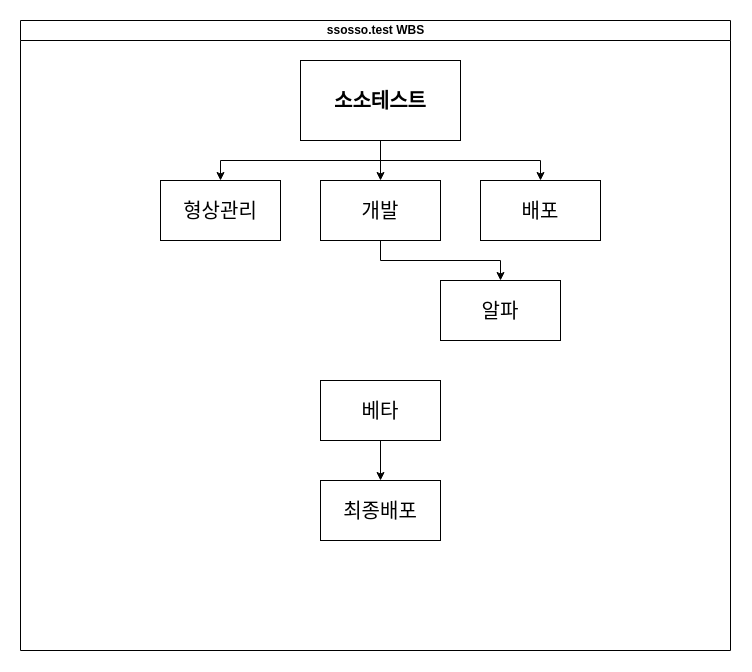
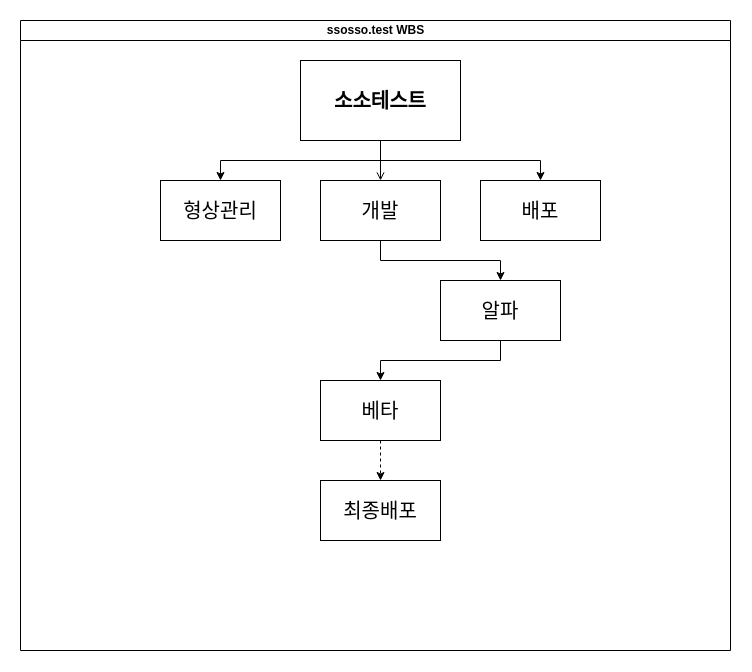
edge "소소테스트" -> "개발": arrowhead classic -> open
edge "알파" -> "베타": added
edge "베타" -> "최종배포": style solid -> dashed
